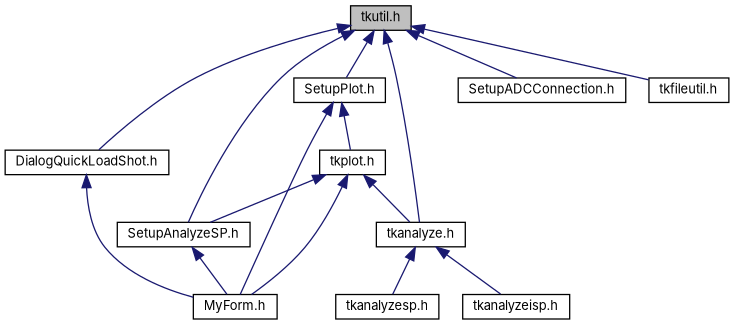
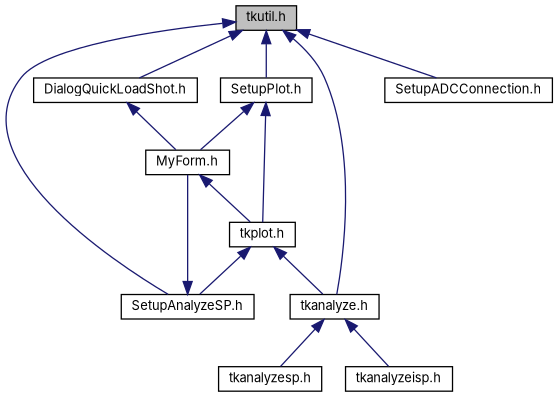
node "tkfileutil.h": removed
edge "MyForm.h" -> "tkplot.h": reversed
